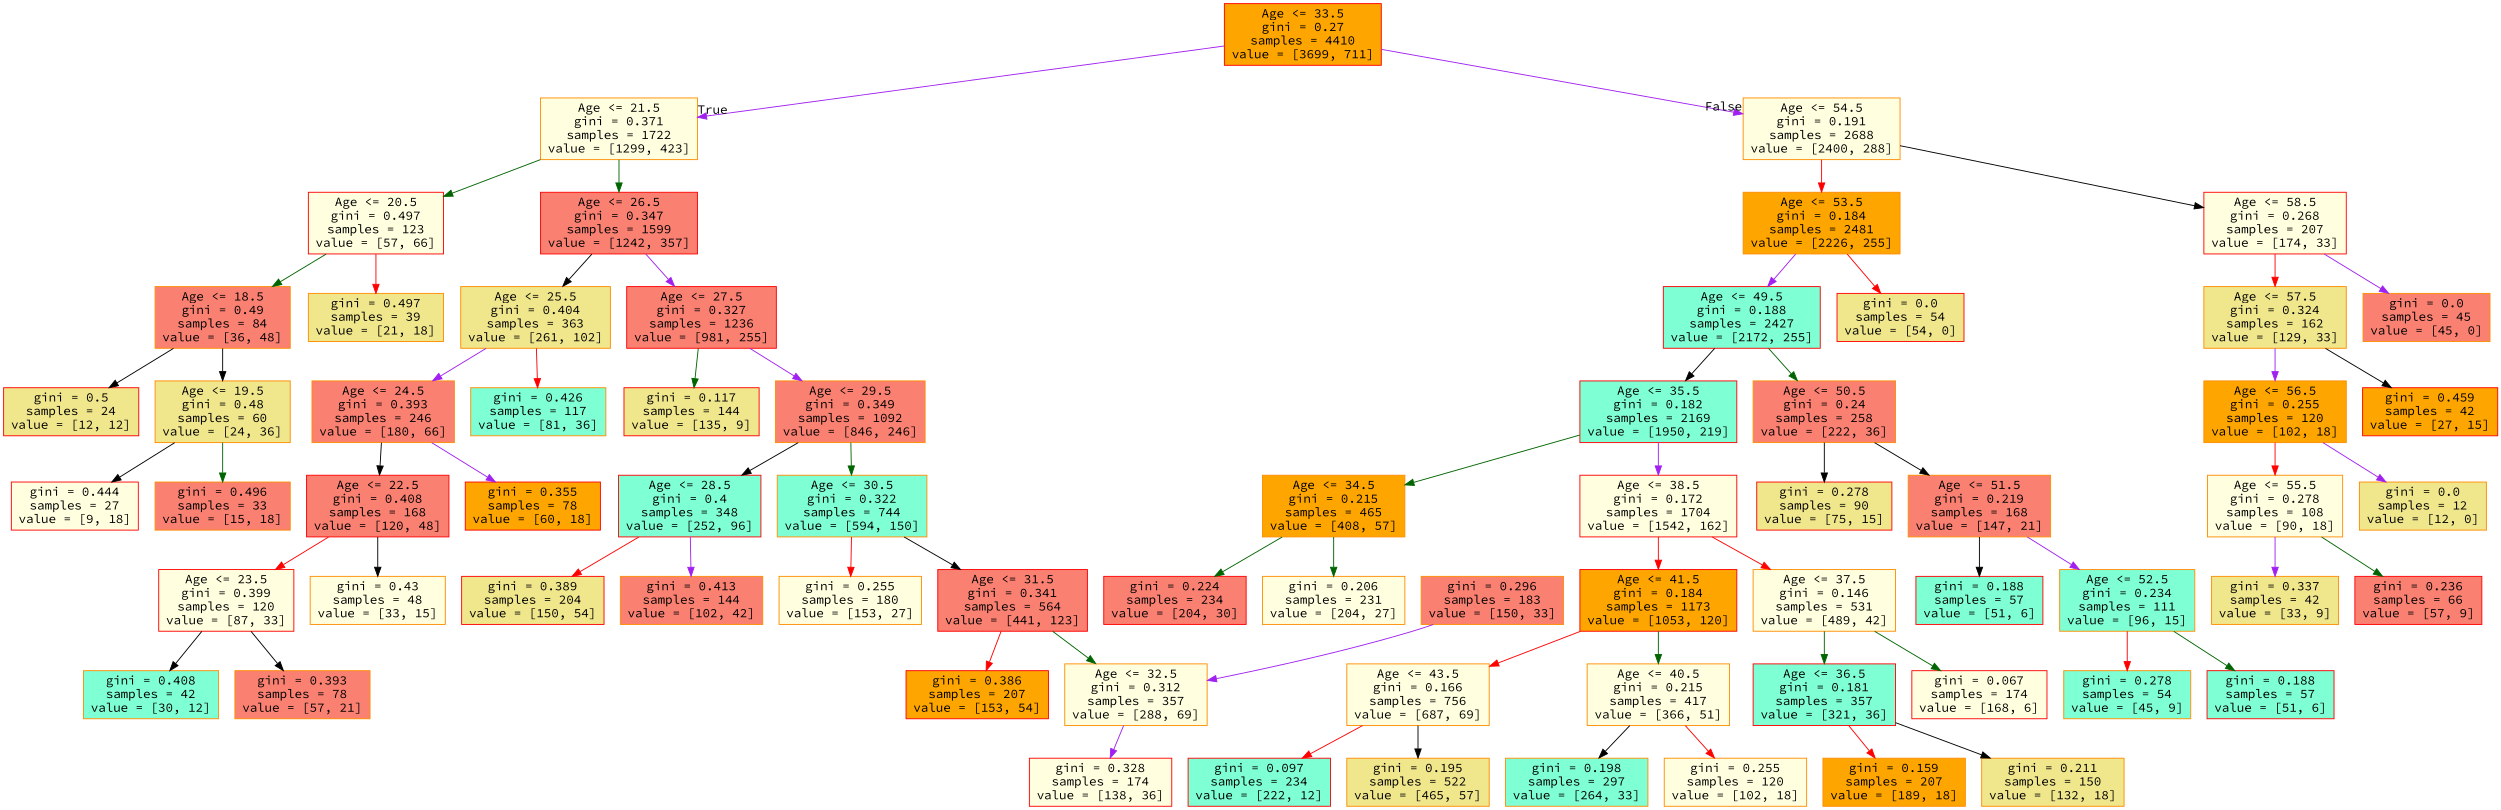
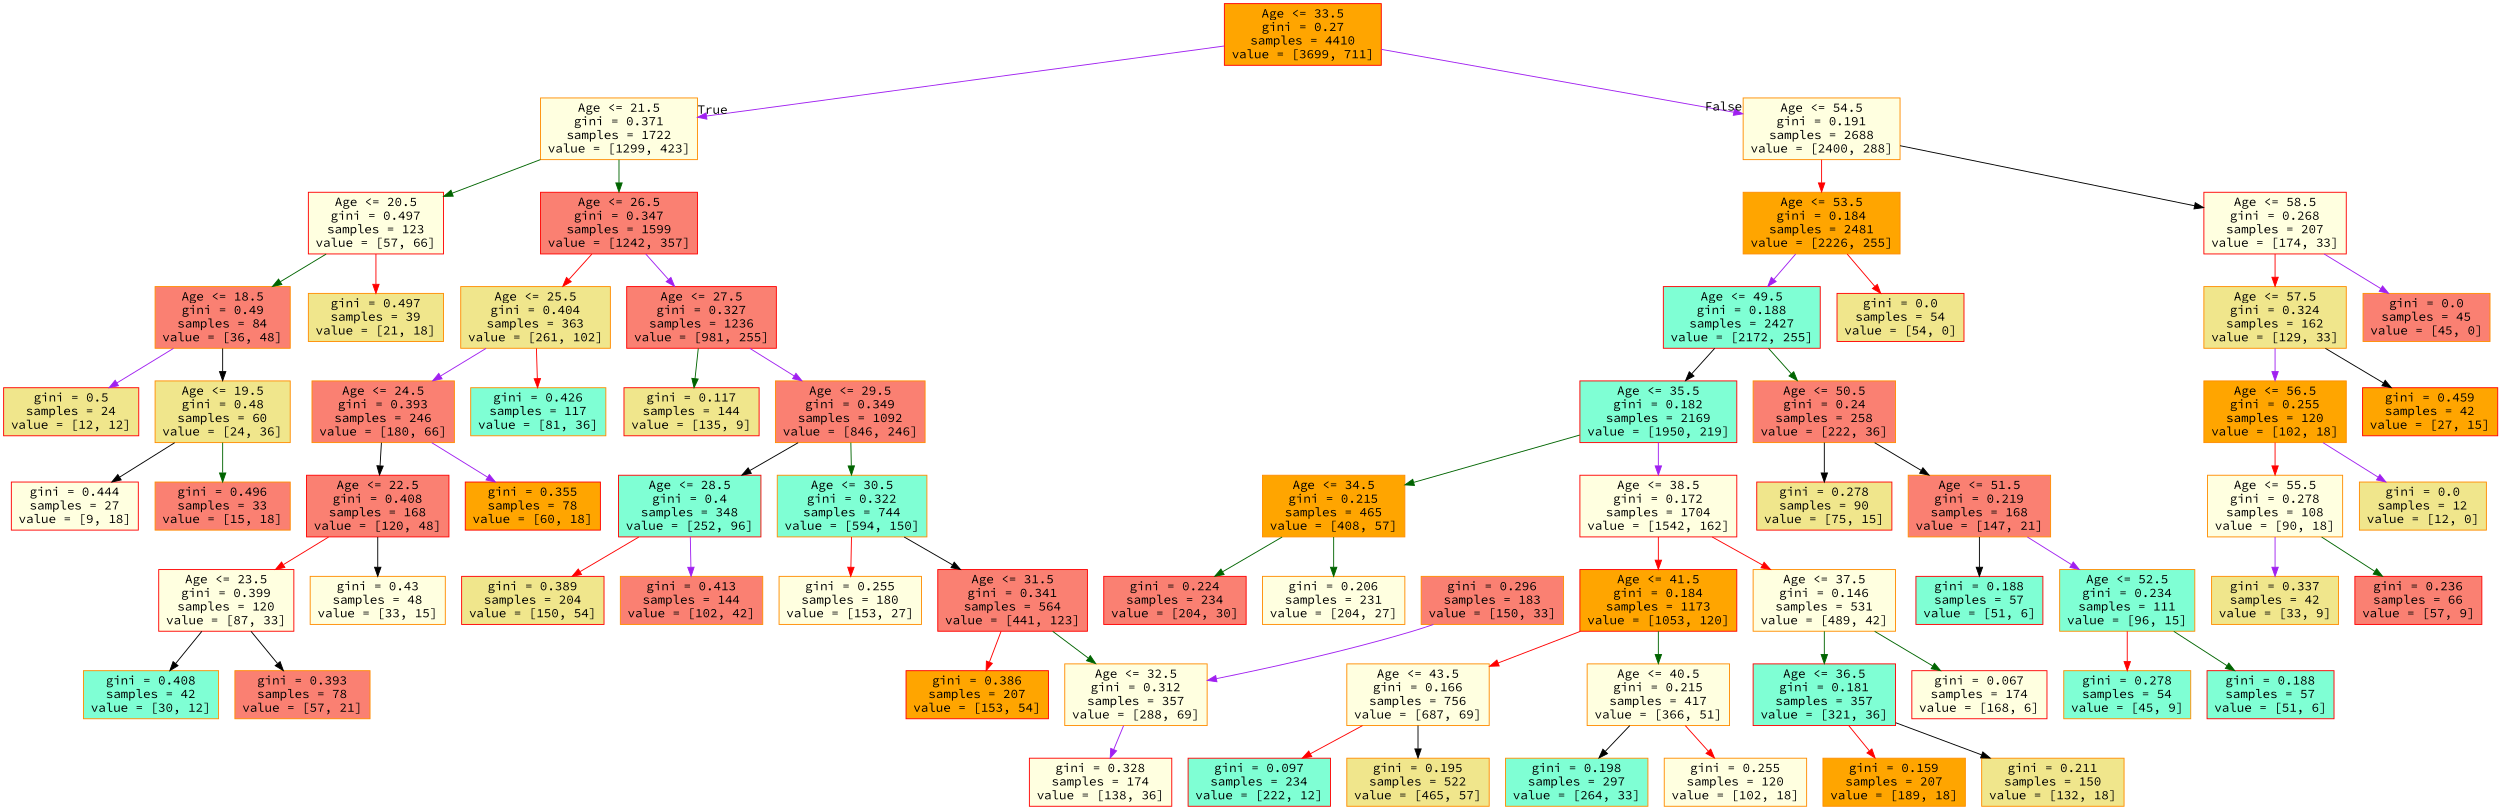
edge "Age <= 26.5 gini = 0.347 samples = 1599 value = [1242, 357]" -> "Age <= 25.5 gini = 0.404 samples = 363 value = [261, 102]": color black -> red
edge "Age <= 18.5 gini = 0.49 samples = 84 value = [36, 48]" -> "gini = 0.5 samples = 24 value = [12, 12]": color black -> purple
